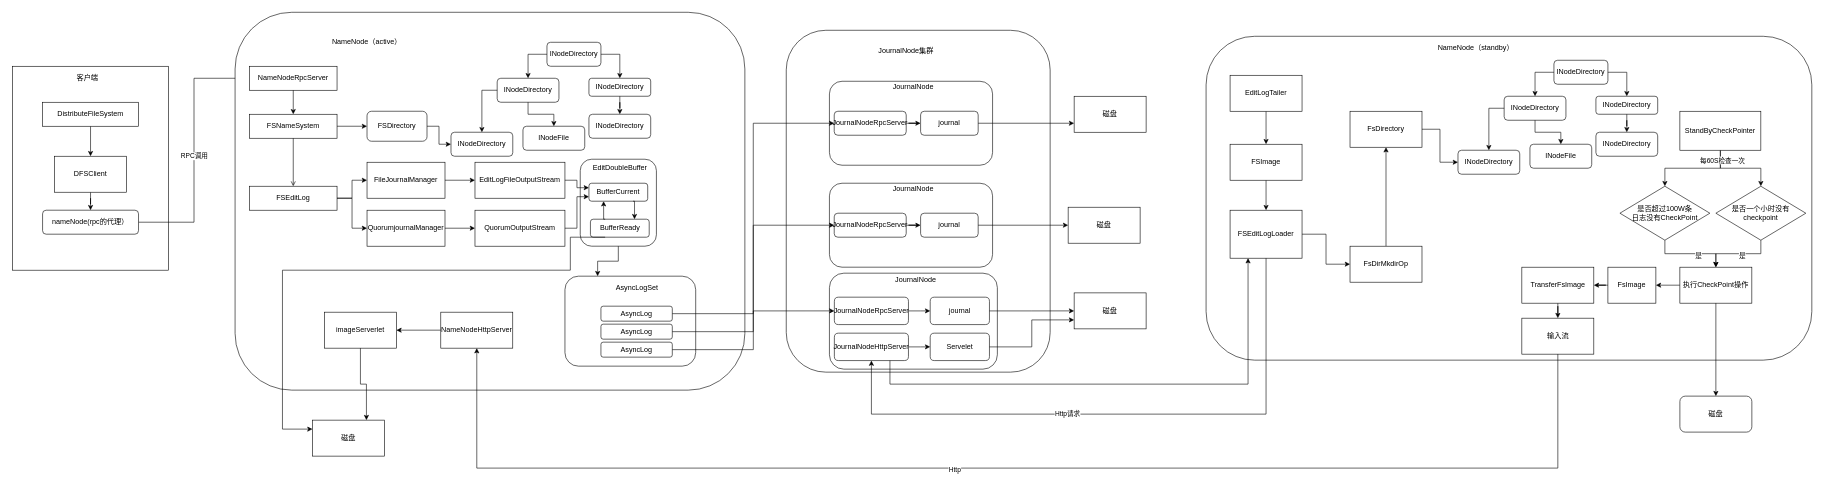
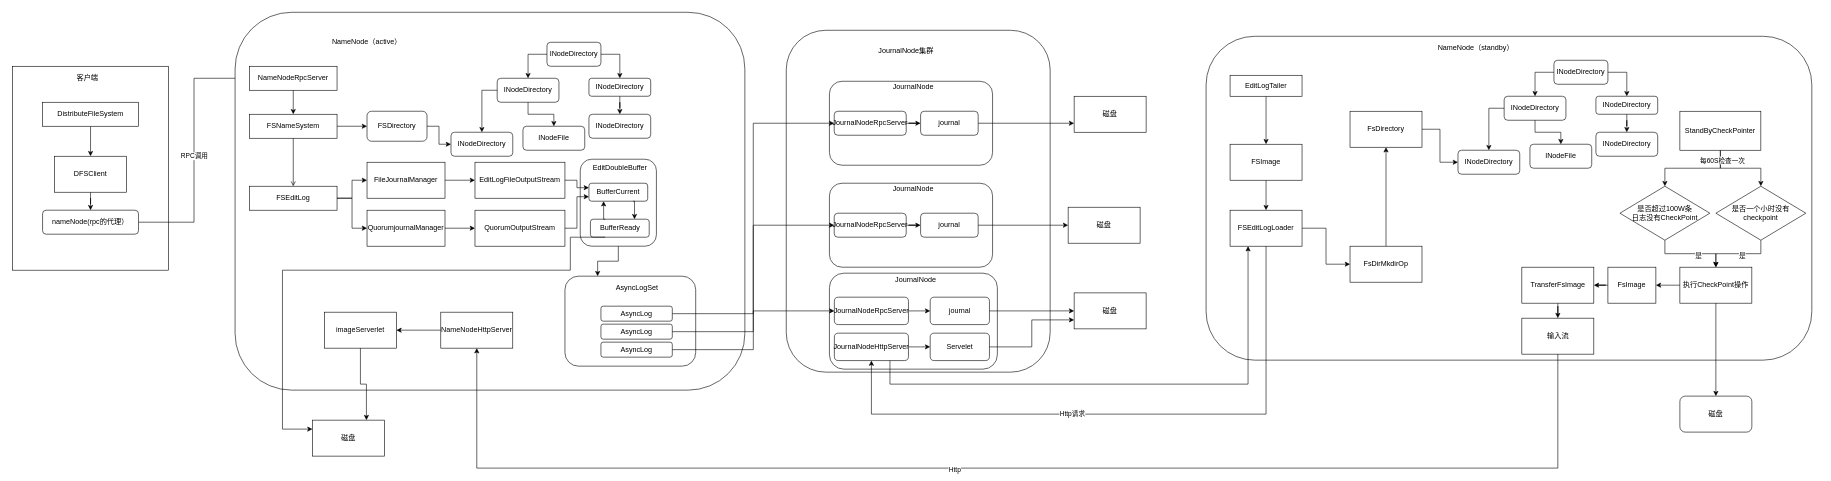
node "EditLogTailer": size 72x36 -> 72x21
node "FSEditLogLoader": size 72x48 -> 72x36
